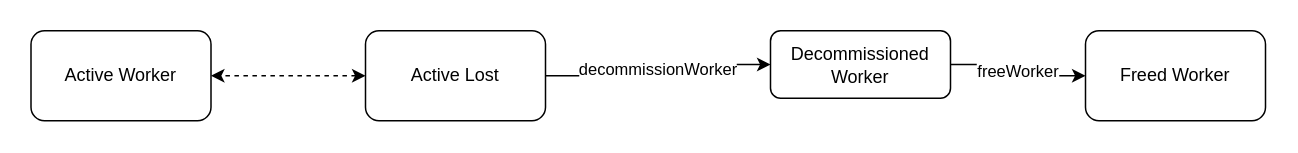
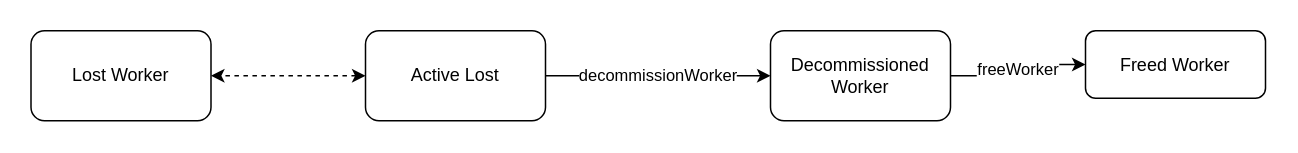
node "Decommissioned Worker": size 180x68 -> 180x90
node "Active Worker": label "Active Worker" -> "Lost Worker"
node "Freed Worker": size 180x90 -> 180x68
